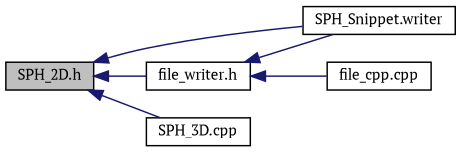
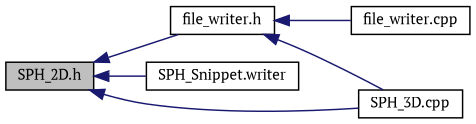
edge "SPH_Snippet.writer" -> "file_writer.h": now "SPH_3D.cpp" -> "file_writer.h"
node "file_cpp.cpp": label "file_cpp.cpp" -> "file_writer.cpp"
